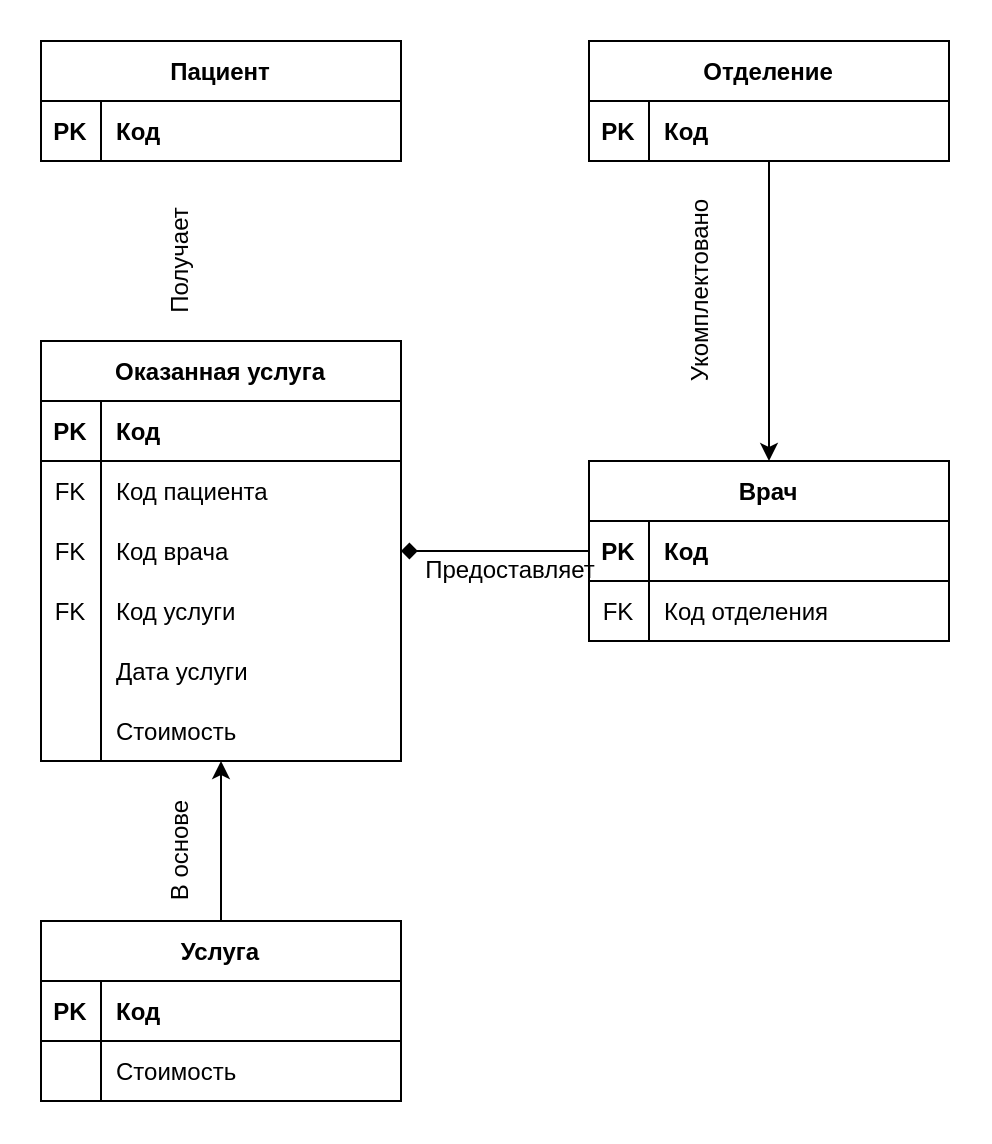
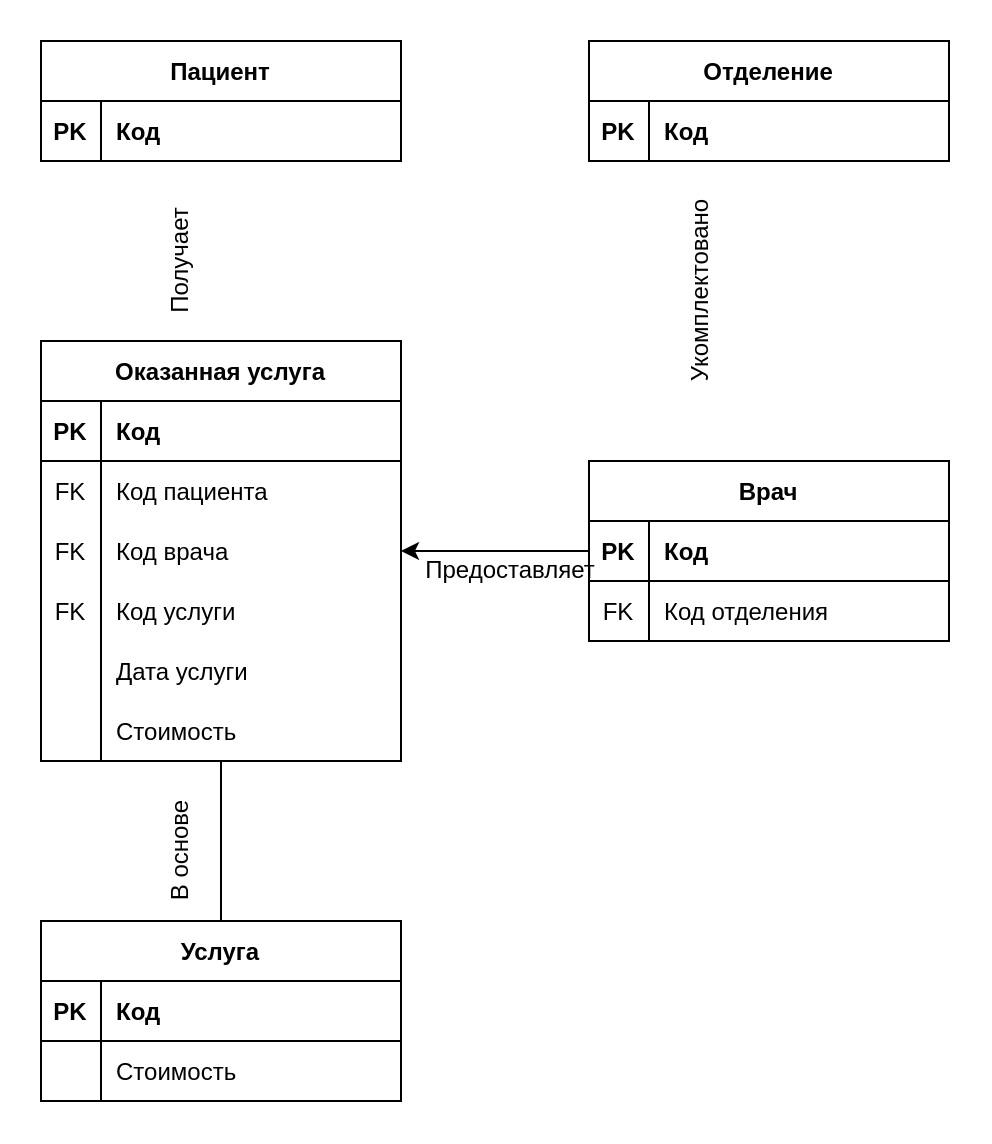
edge "Отделение" -> "Врач": removed
edge "Врач" -> "Оказанная услуга": arrowhead diamond -> classic
edge "Услуга" -> "Оказанная услуга": arrowhead classic -> none
